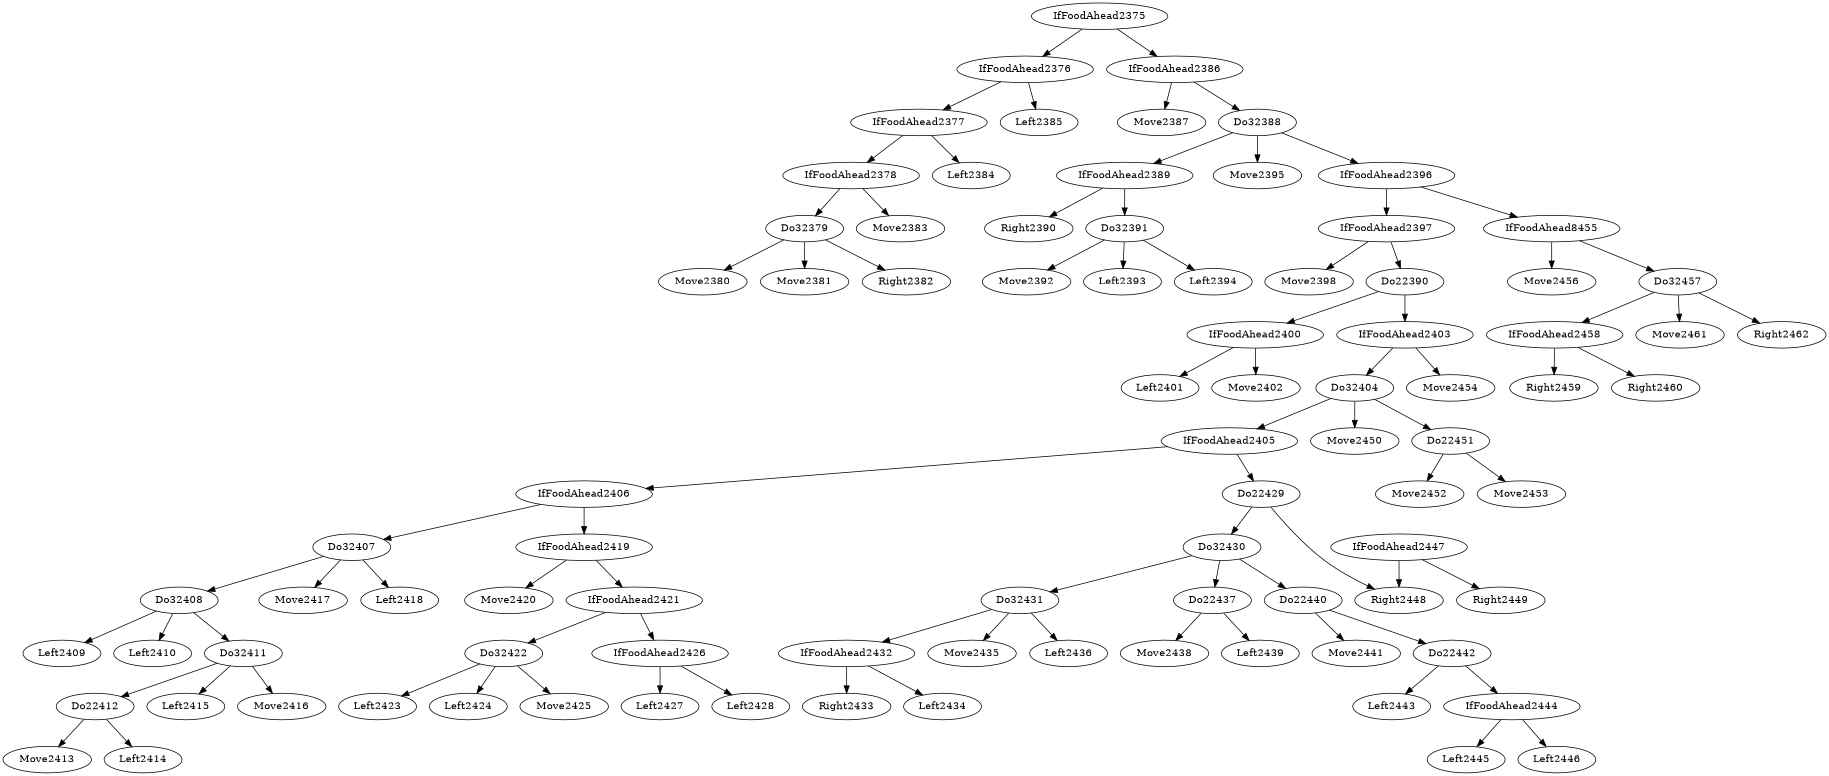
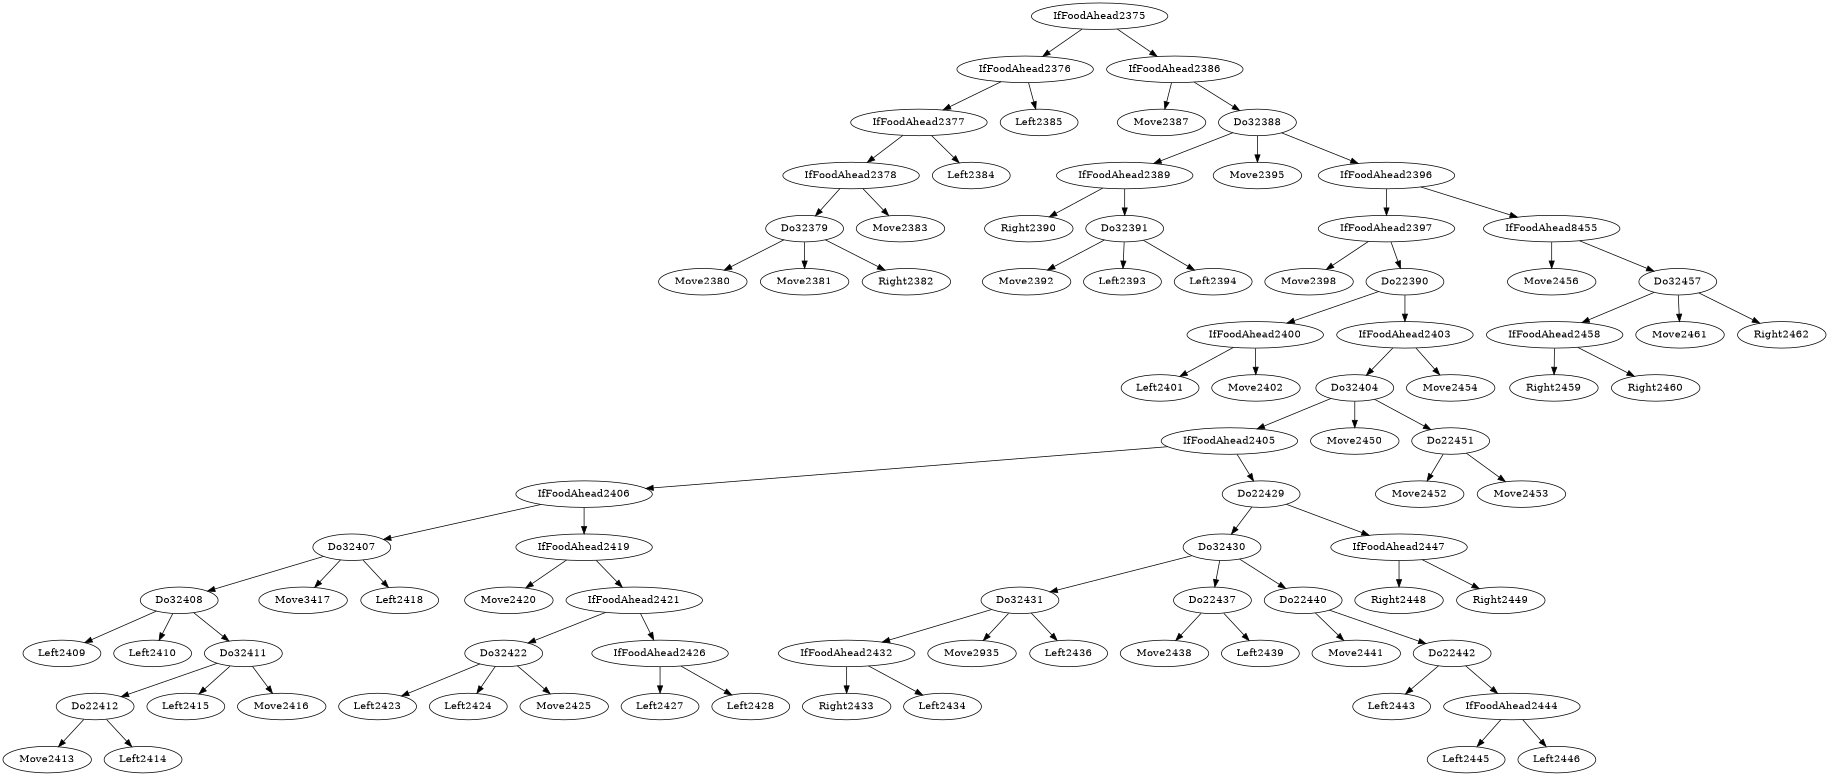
edge "Do22429" -> "Right2448": now "Do22429" -> "IfFoodAhead2447"
node "Move2417": label "Move2417" -> "Move3417"
node "Move2435": label "Move2435" -> "Move2935"
